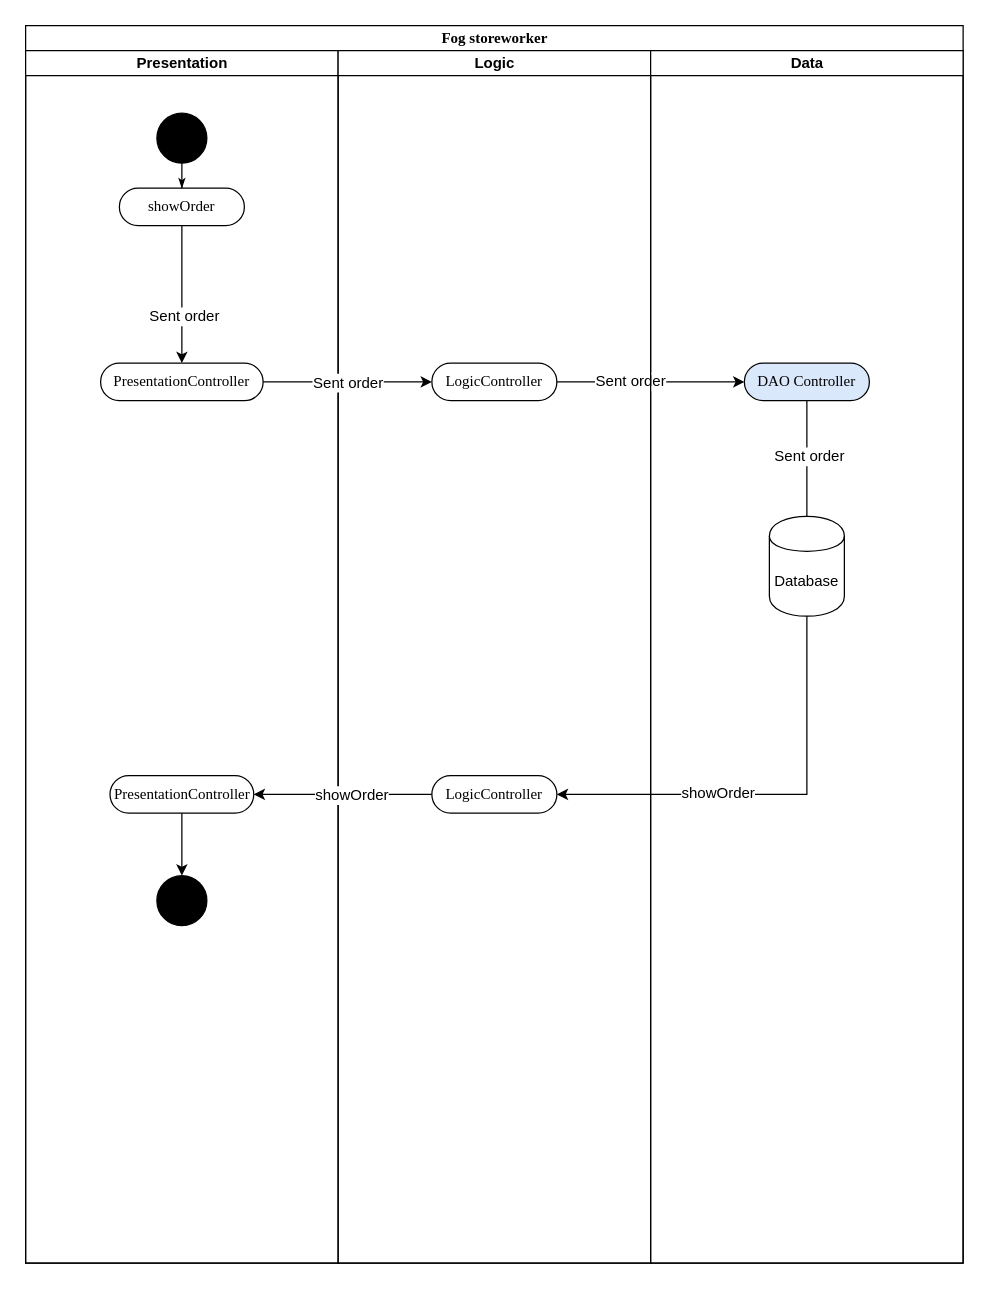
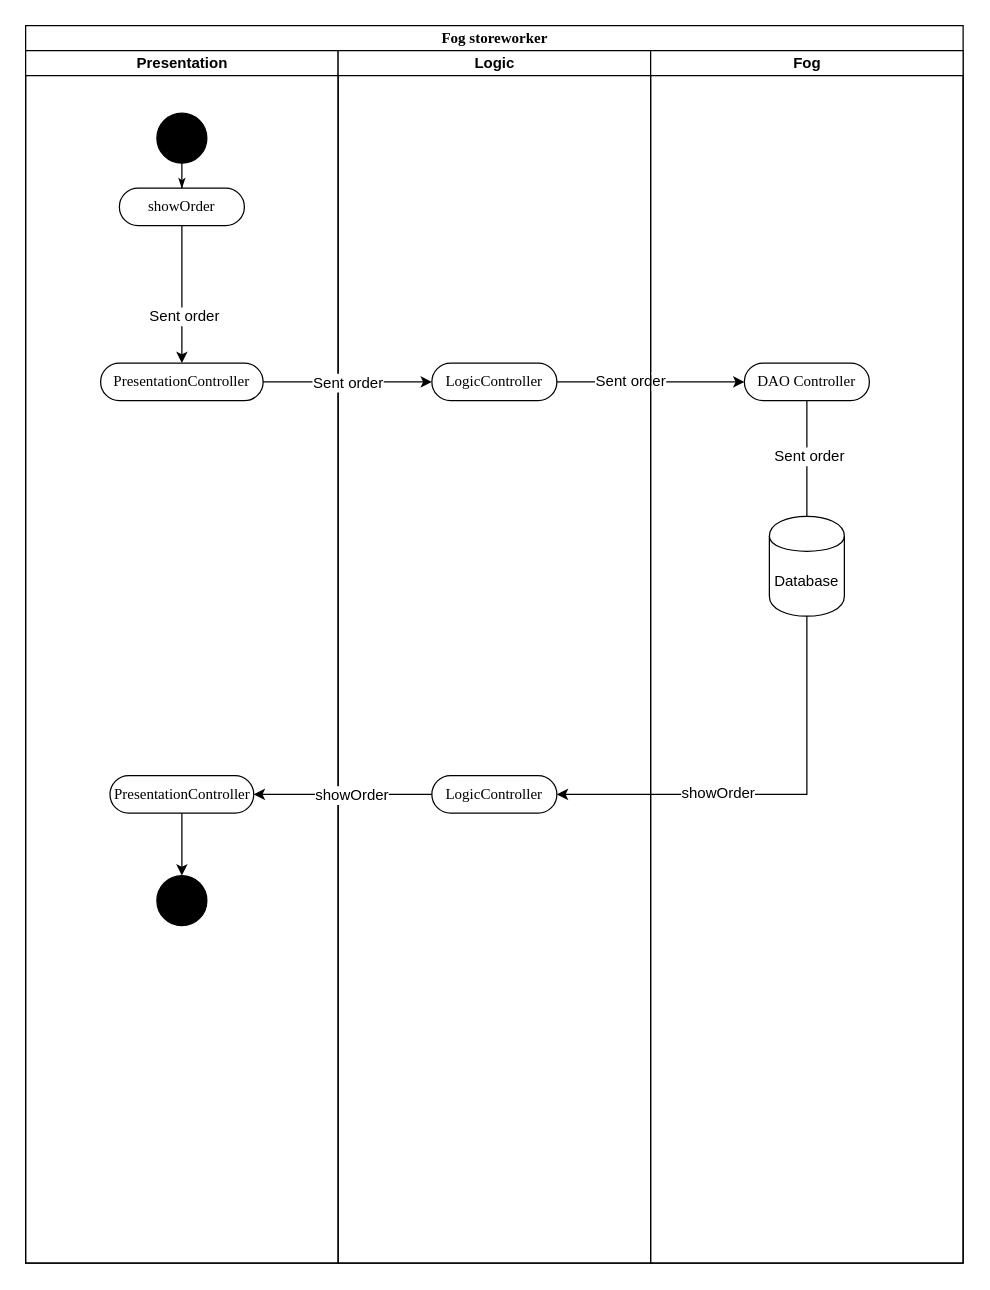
node "Data": label "Data" -> "Fog"
node "DAO Controller": fillcolor #dae8fc -> #ffffff
